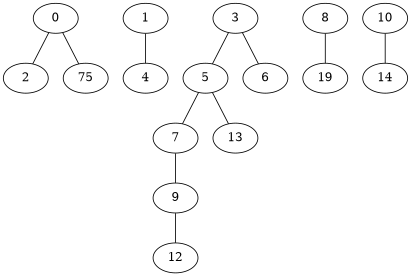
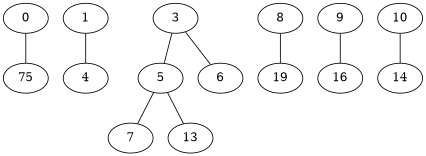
node "2": removed
edge "7" -- "9": removed
node "12": label "12" -> "16"
